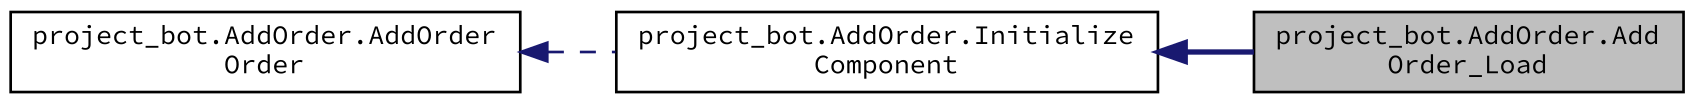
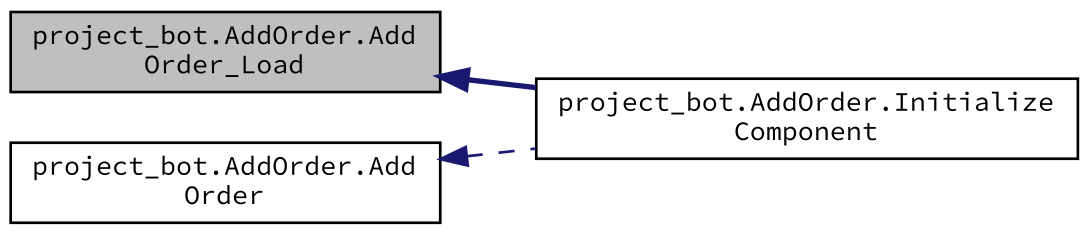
node "project_bot.AddOrder.AddOrder Order": label "project_bot.AddOrder.AddOrder Order" -> "project_bot.AddOrder.Add Order"
edge "project_bot.AddOrder.Add Order_Load" -> "project_bot.AddOrder.Initialize Component": reversed
